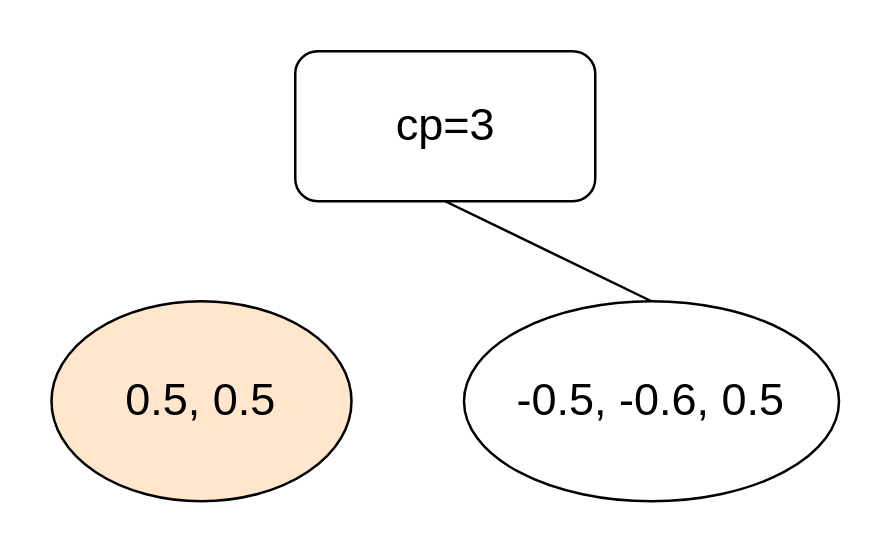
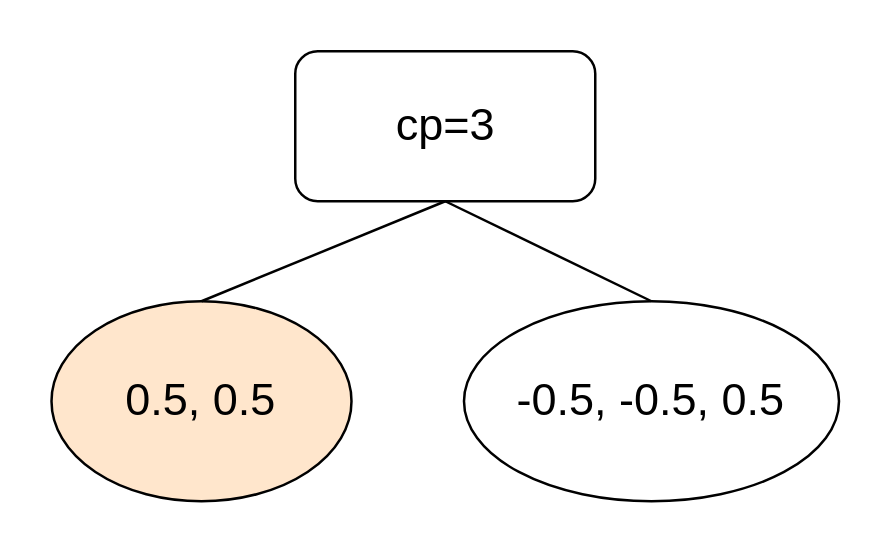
edge "cp=3" -- "0.5, 0.5": added
node "-0.5, -0.6, 0.5": label "-0.5, -0.6, 0.5" -> "-0.5, -0.5, 0.5"
